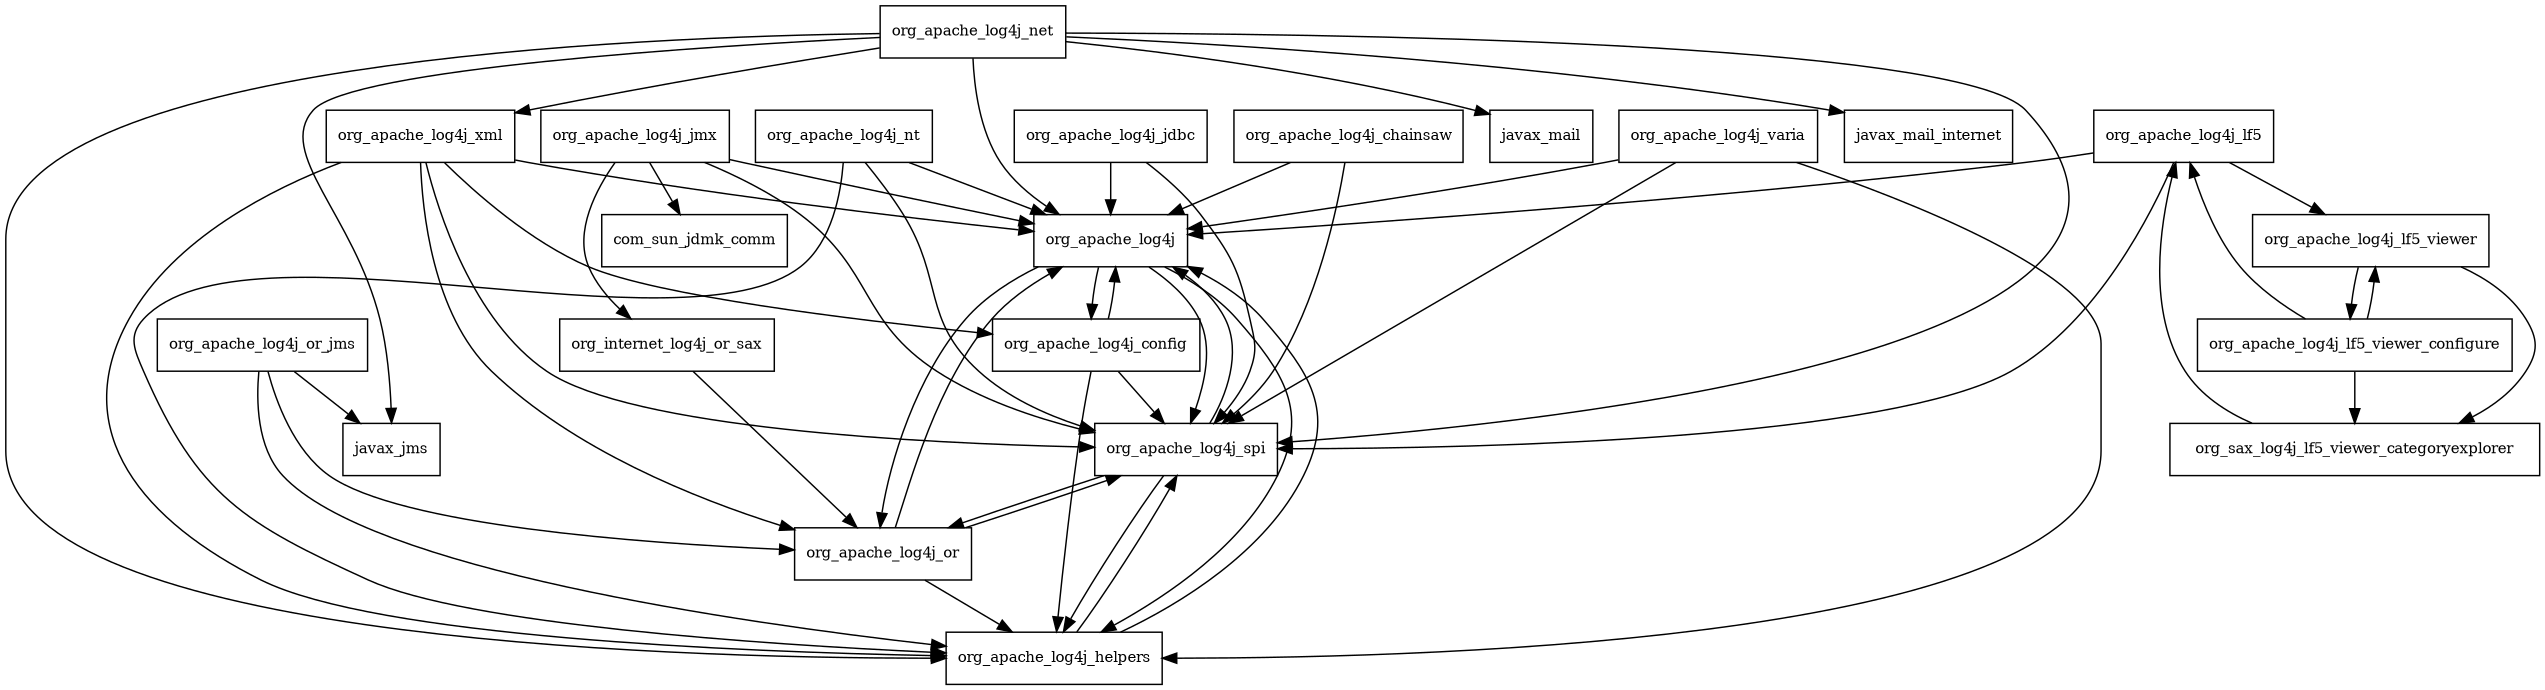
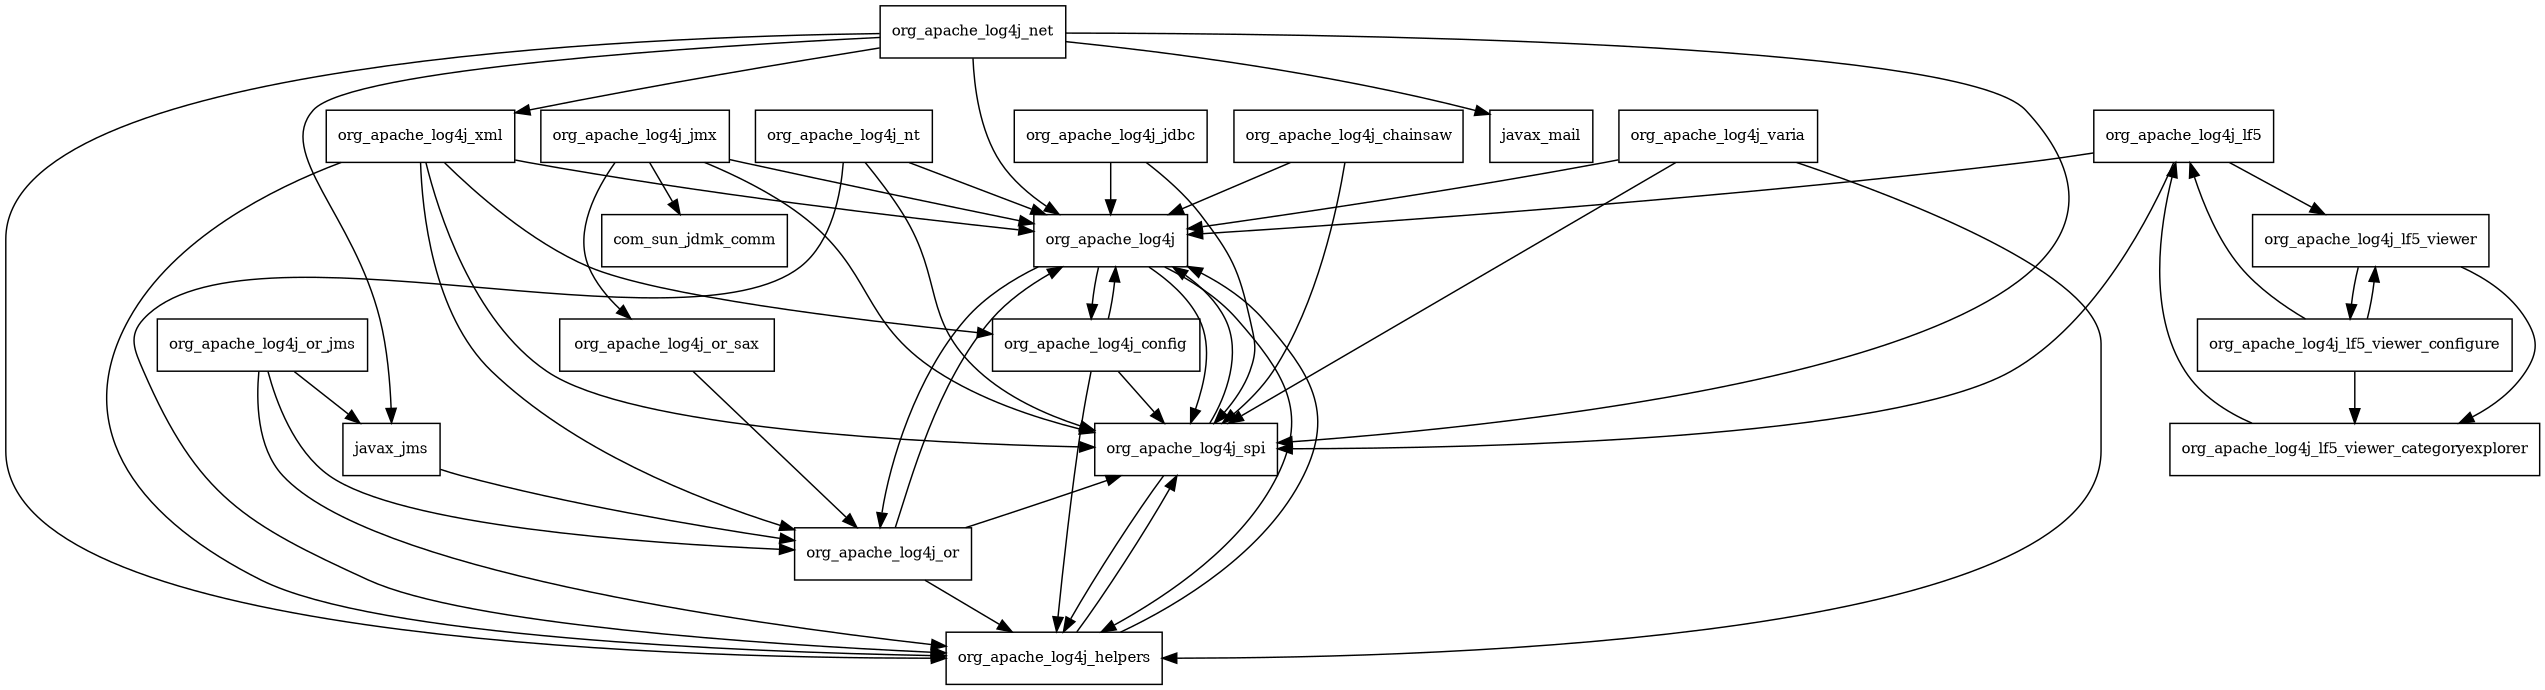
node "javax_mail_internet": removed
node "org_internet_log4j_or_sax": label "org_internet_log4j_or_sax" -> "org_apache_log4j_or_sax"
node "org_sax_log4j_lf5_viewer_categoryexplorer": label "org_sax_log4j_lf5_viewer_categoryexplorer" -> "org_apache_log4j_lf5_viewer_categoryexplorer"
edge "org_apache_log4j_spi" -> "org_apache_log4j_or": now "javax_jms" -> "org_apache_log4j_or"
